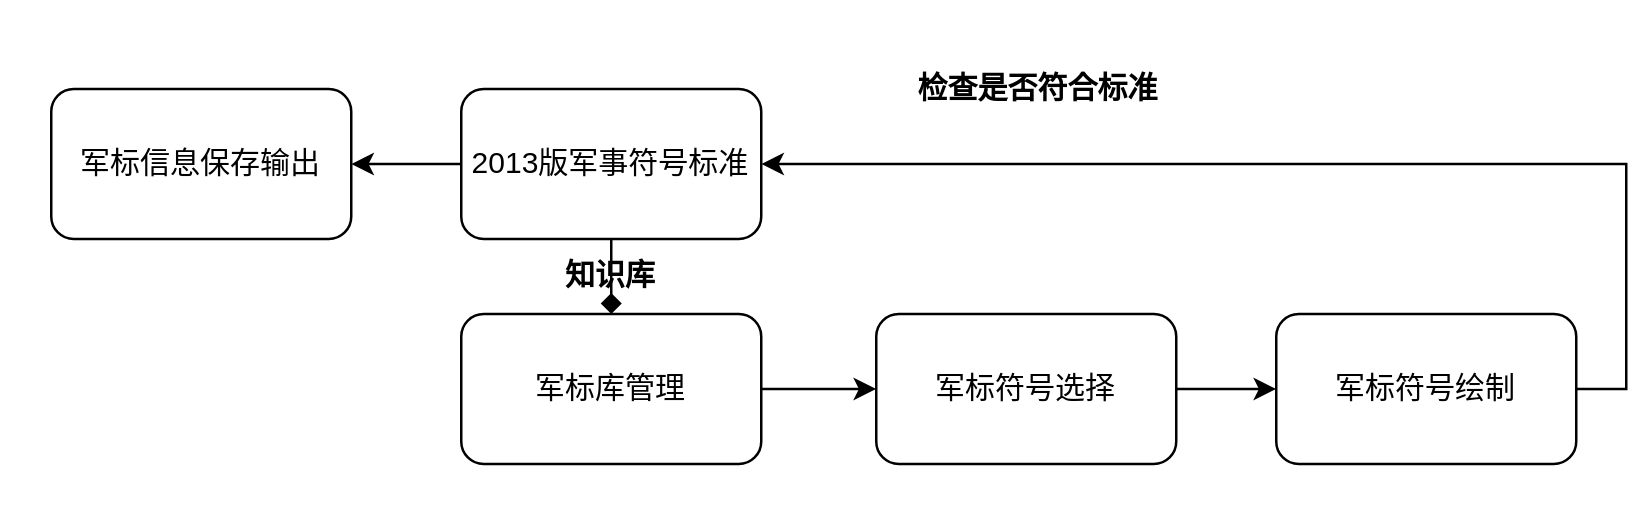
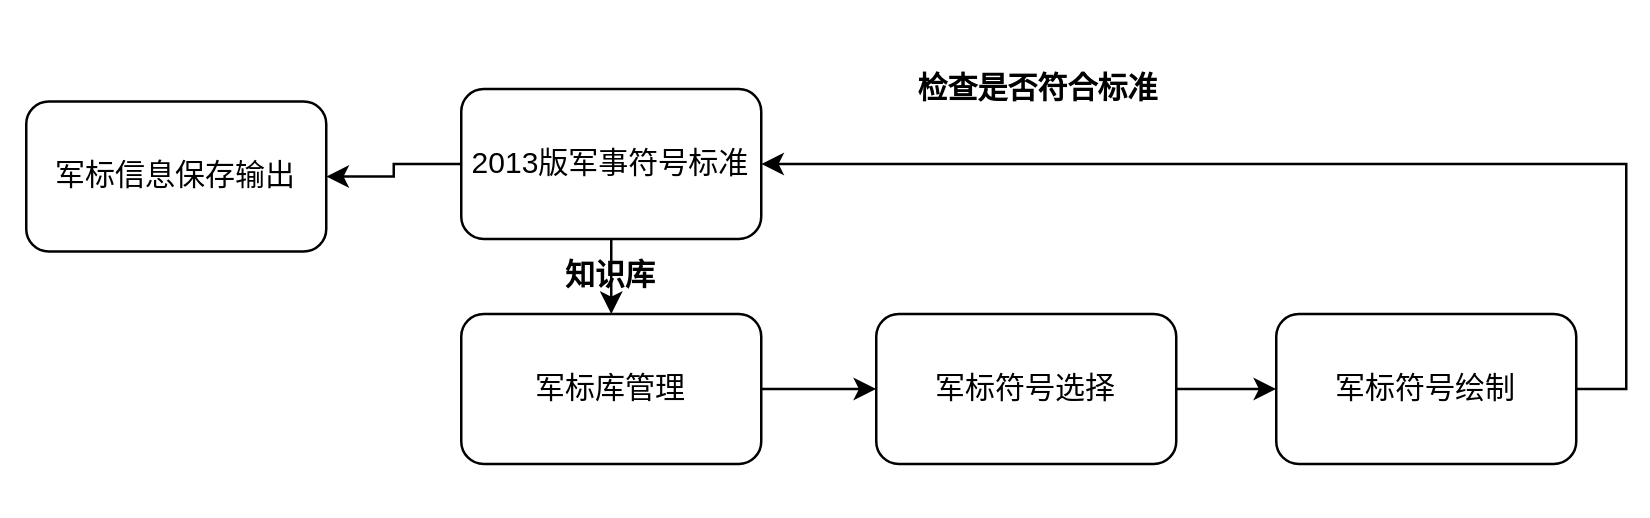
node "军标信息保存输出": moved (201, 164) -> (176, 176)
edge "2013版军事符号标准" -> "军标库管理": arrowhead diamond -> classic
